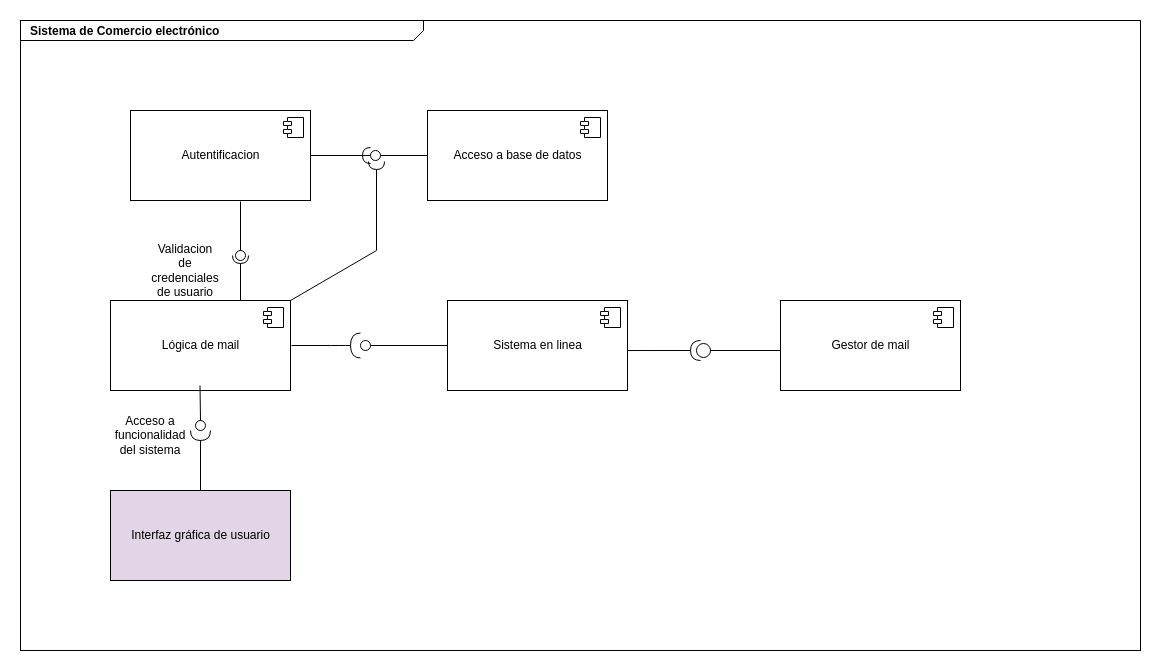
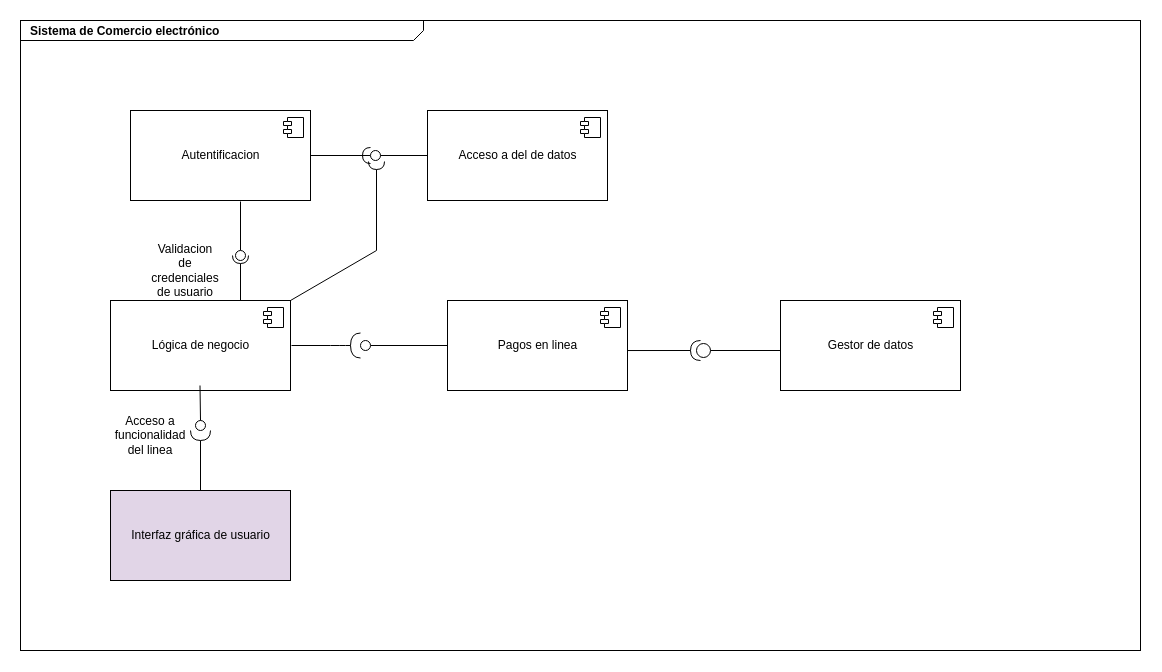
node "Acceso a base de datos": label "Acceso a base de datos" -> "Acceso a del de datos"
node "Lógica de mail": label "Lógica de mail" -> "Lógica de negocio"
node "Sistema en linea": label "Sistema en linea" -> "Pagos en linea"
node "Gestor de mail": label "Gestor de mail" -> "Gestor de datos"
node "Acceso a funcionalidad del sistema": label "Acceso a funcionalidad del sistema" -> "Acceso a funcionalidad del linea"
